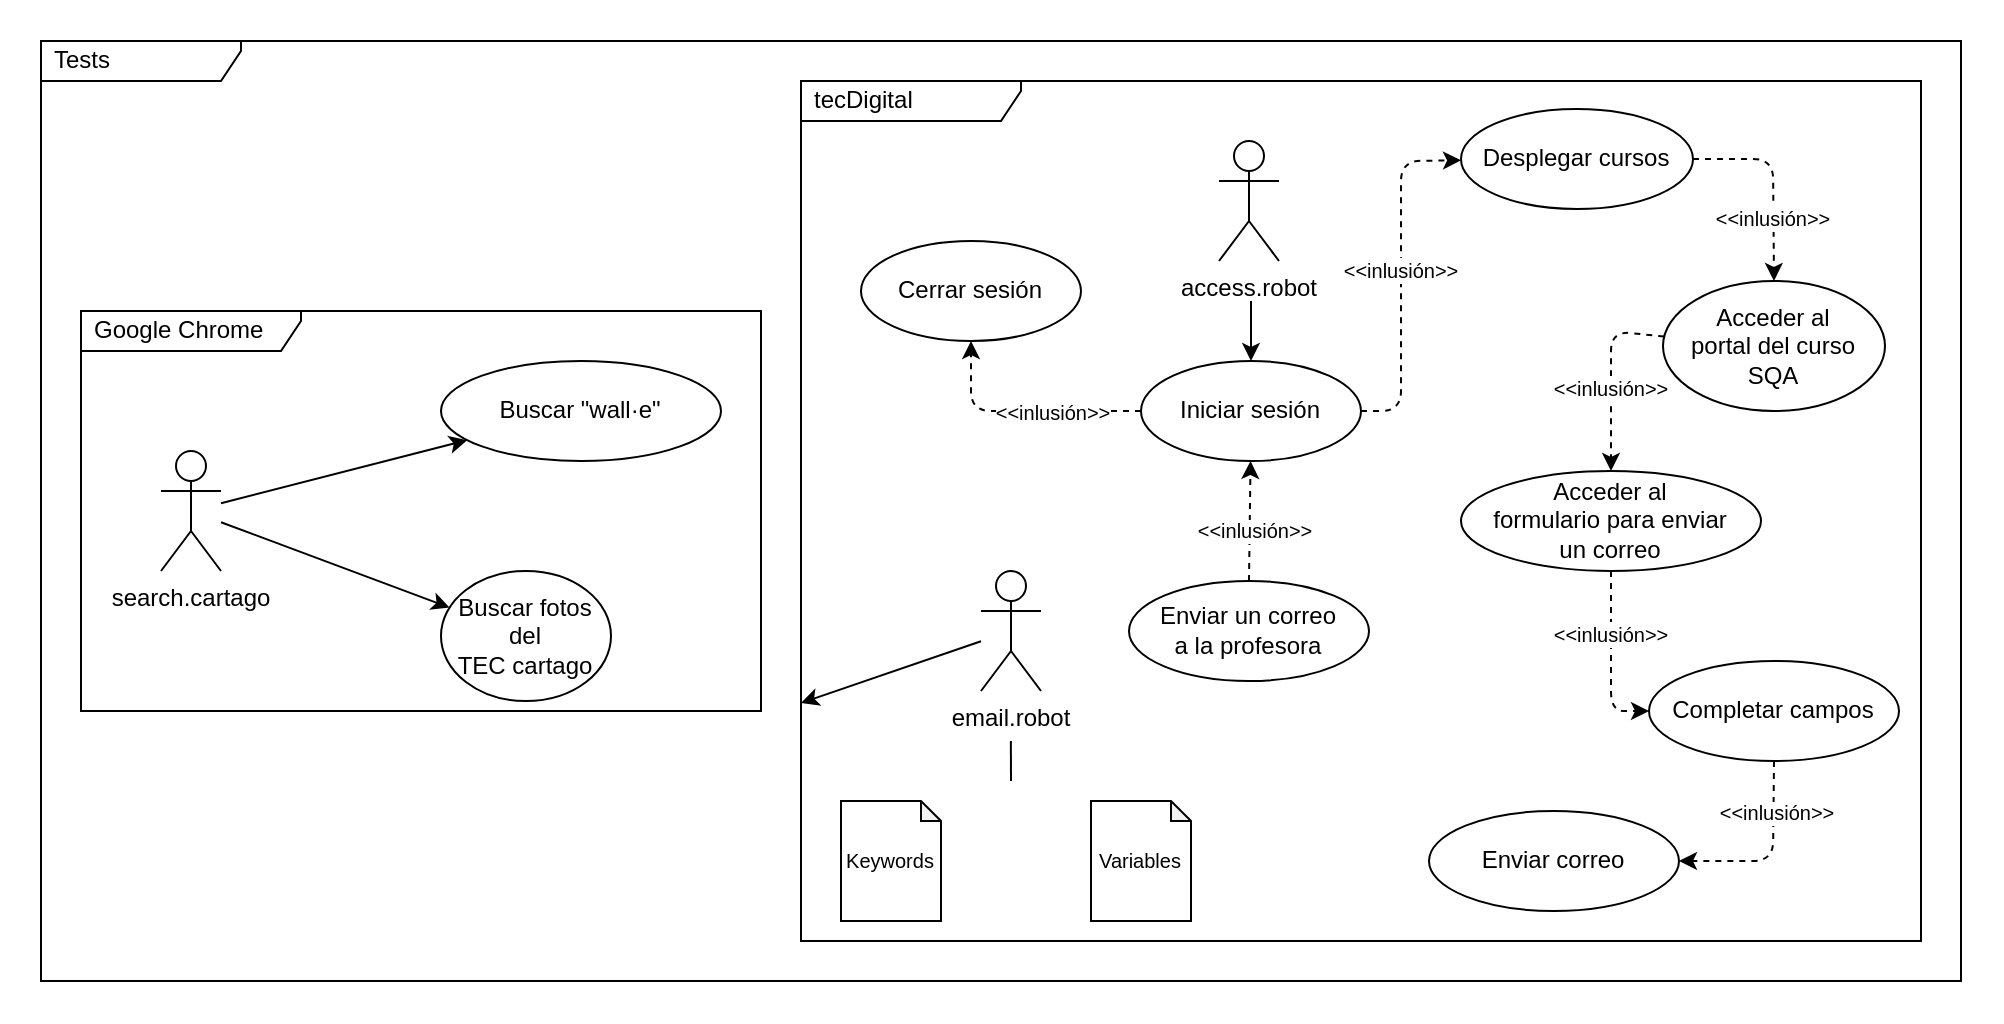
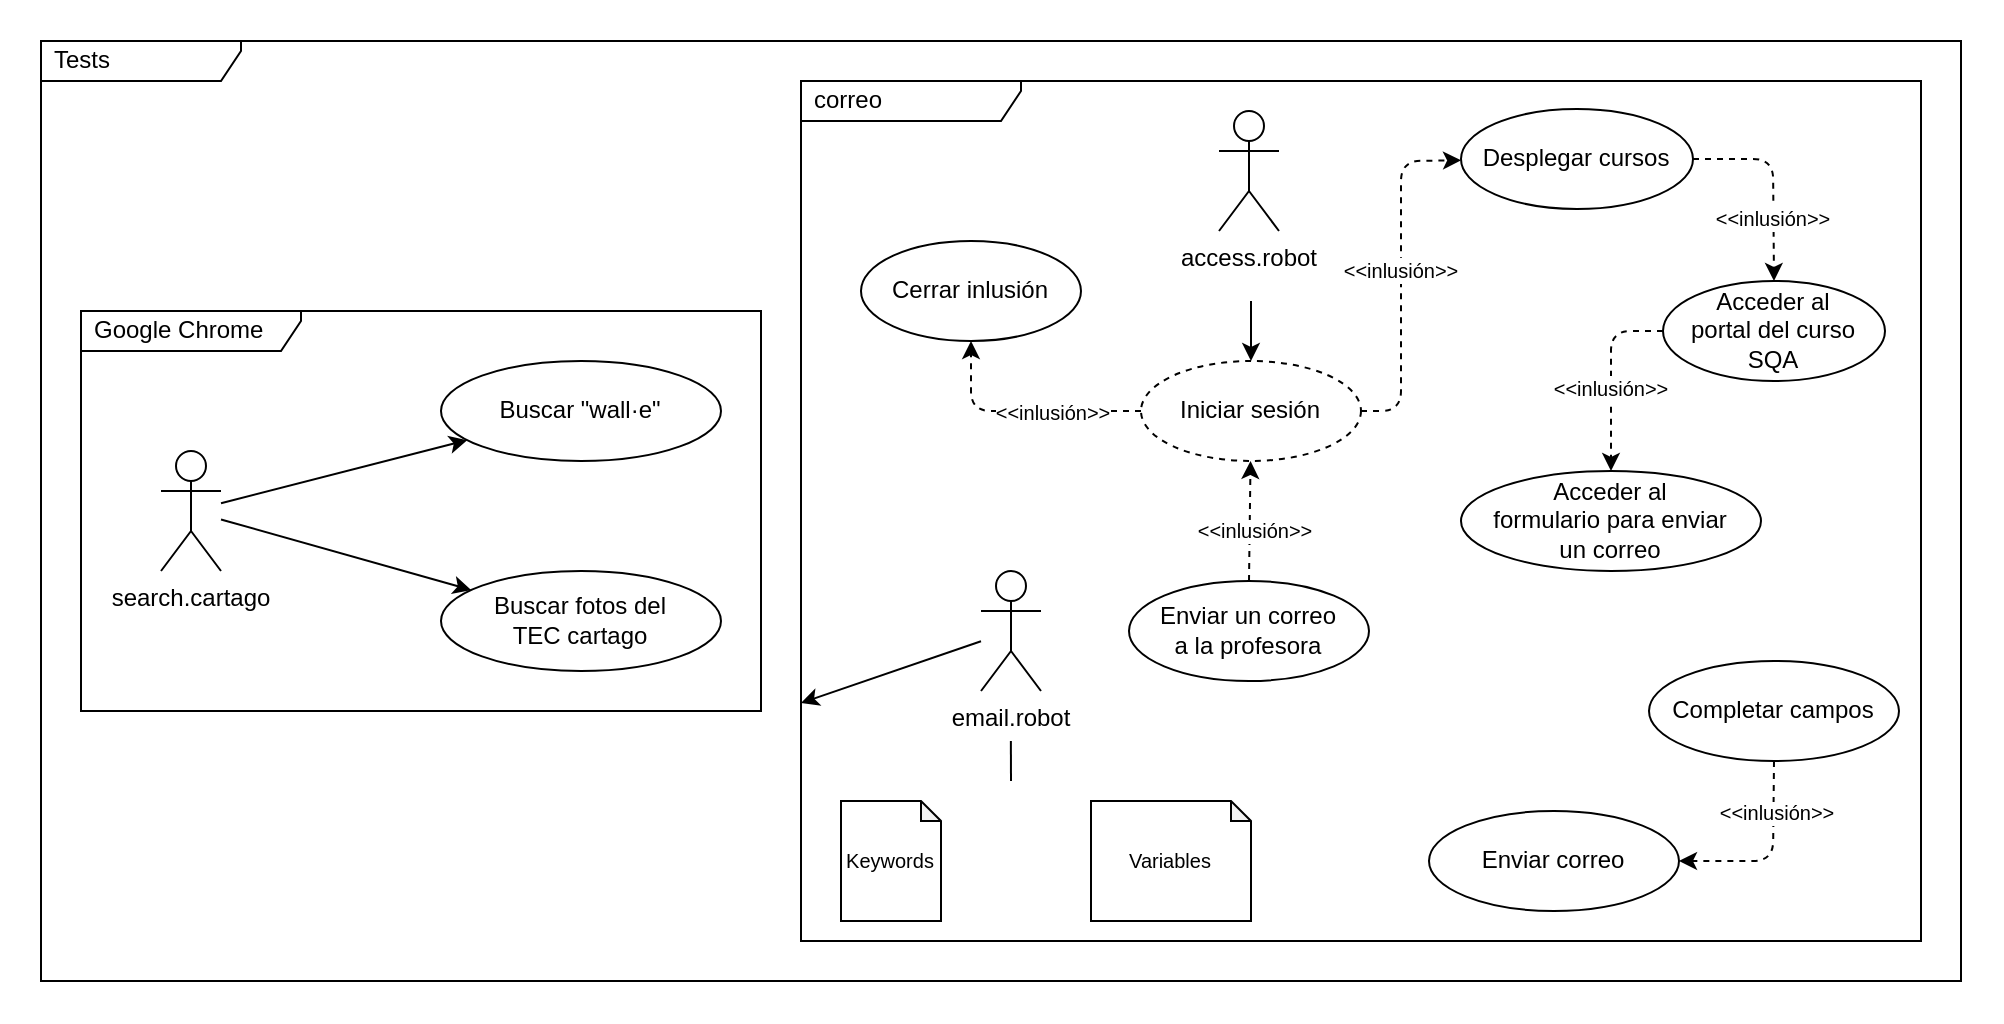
node "tecDigital": label "tecDigital" -> "correo"
node "access.robot": moved (1249, 201) -> (1249, 171)
node "Cerrar sesión": label "Cerrar sesión" -> "Cerrar inlusión"
node "Acceder al portal del curso SQA": size 222x130 -> 222x100
node "Iniciar sesión": style solid -> dashed
node "Buscar fotos del TEC cartago": size 170x130 -> 280x100
edge "Acceder al formulario para enviar un correo" -> "Completar campos": removed, label "<<inlusión>>"
node "Variables": size 100x120 -> 160x120
